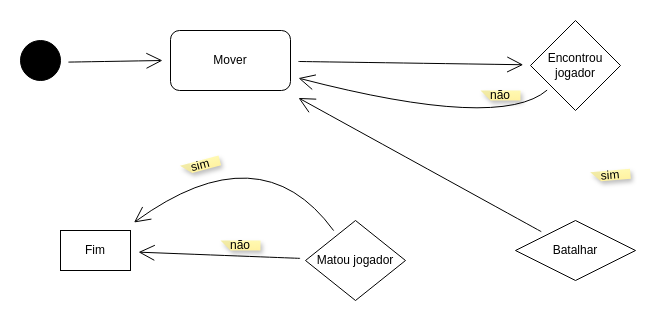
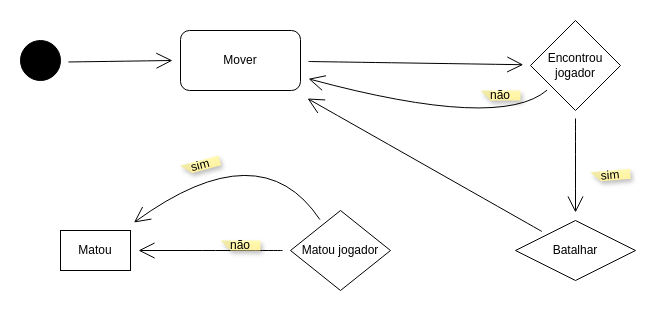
node "Mover": moved (231, 61) -> (241, 61)
edge "Encontrou jogador" -> "Batalhar": added
node "Fim": label "Fim" -> "Matou"
node "Matou jogador": moved (356, 261) -> (341, 251)
